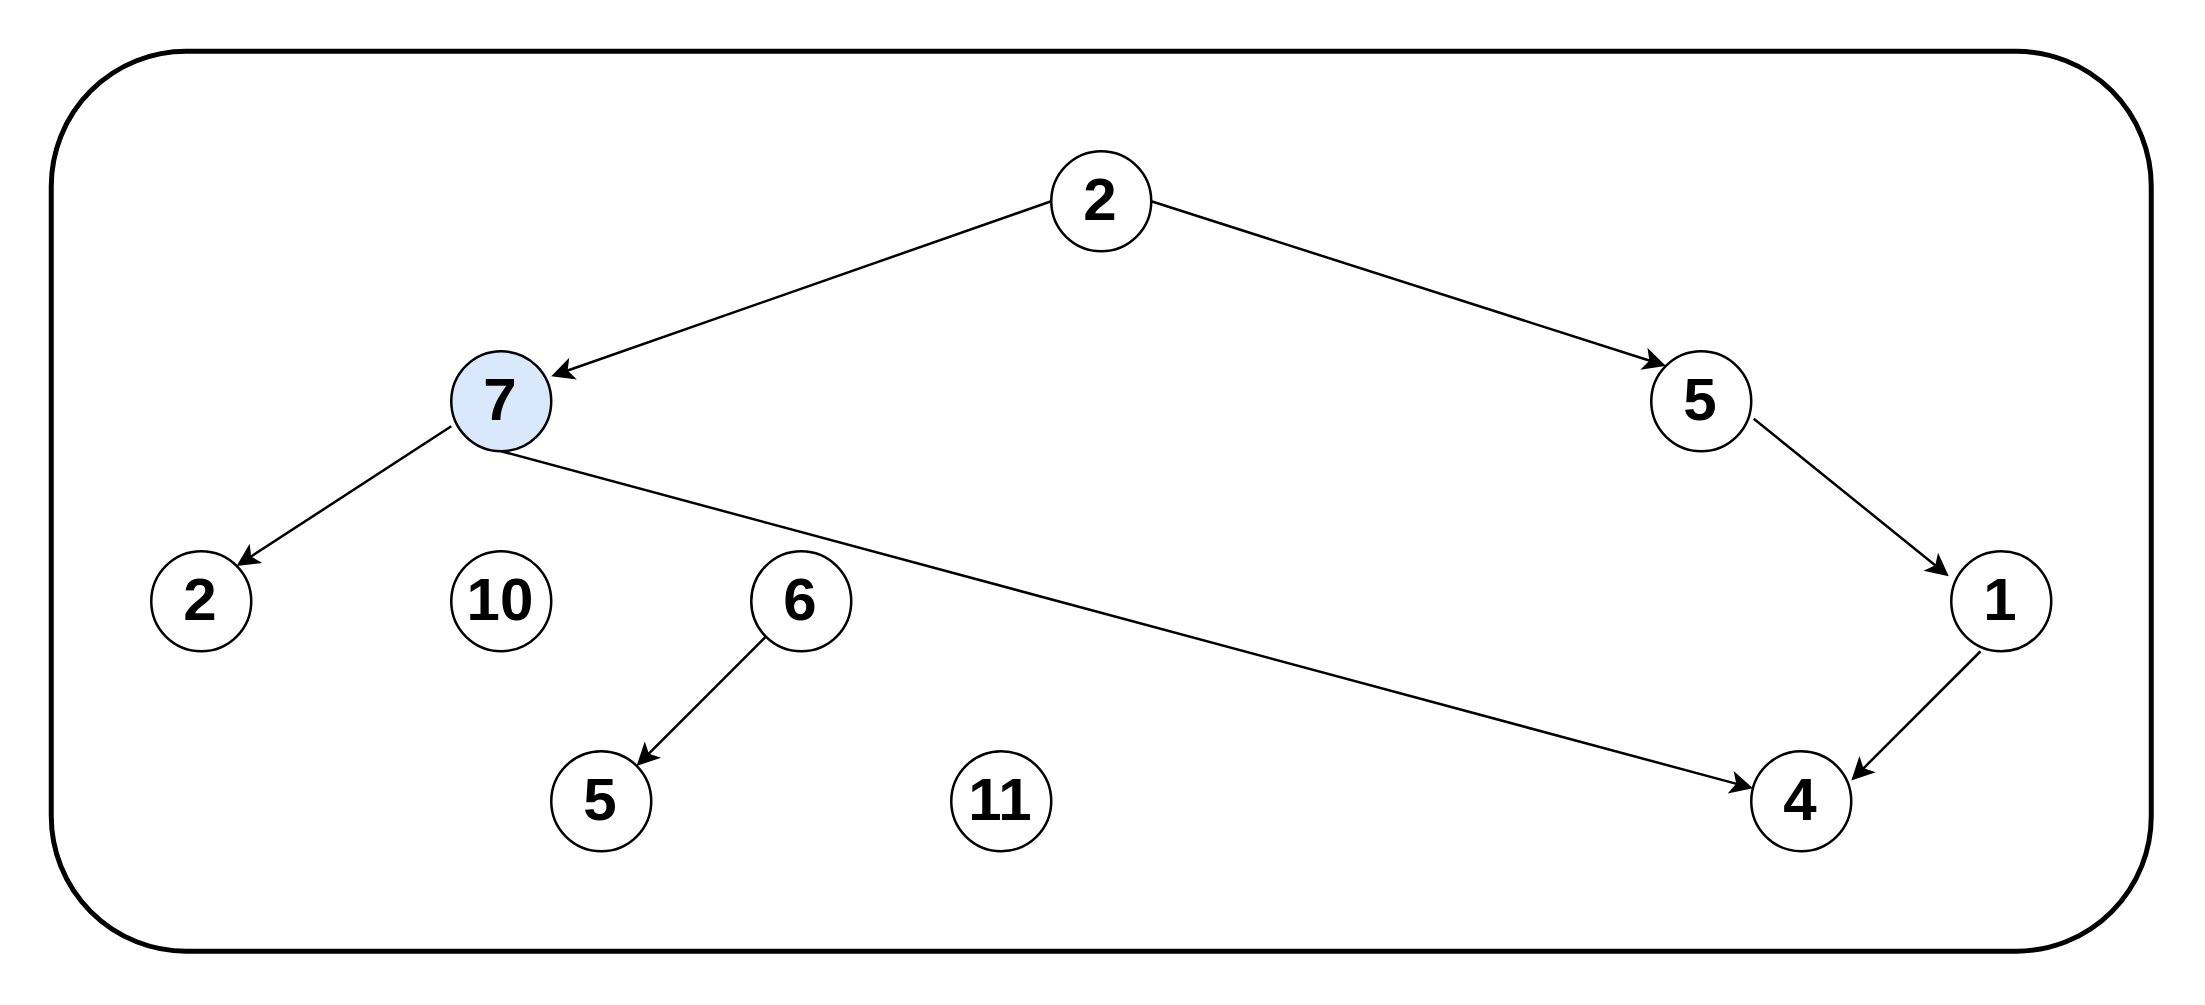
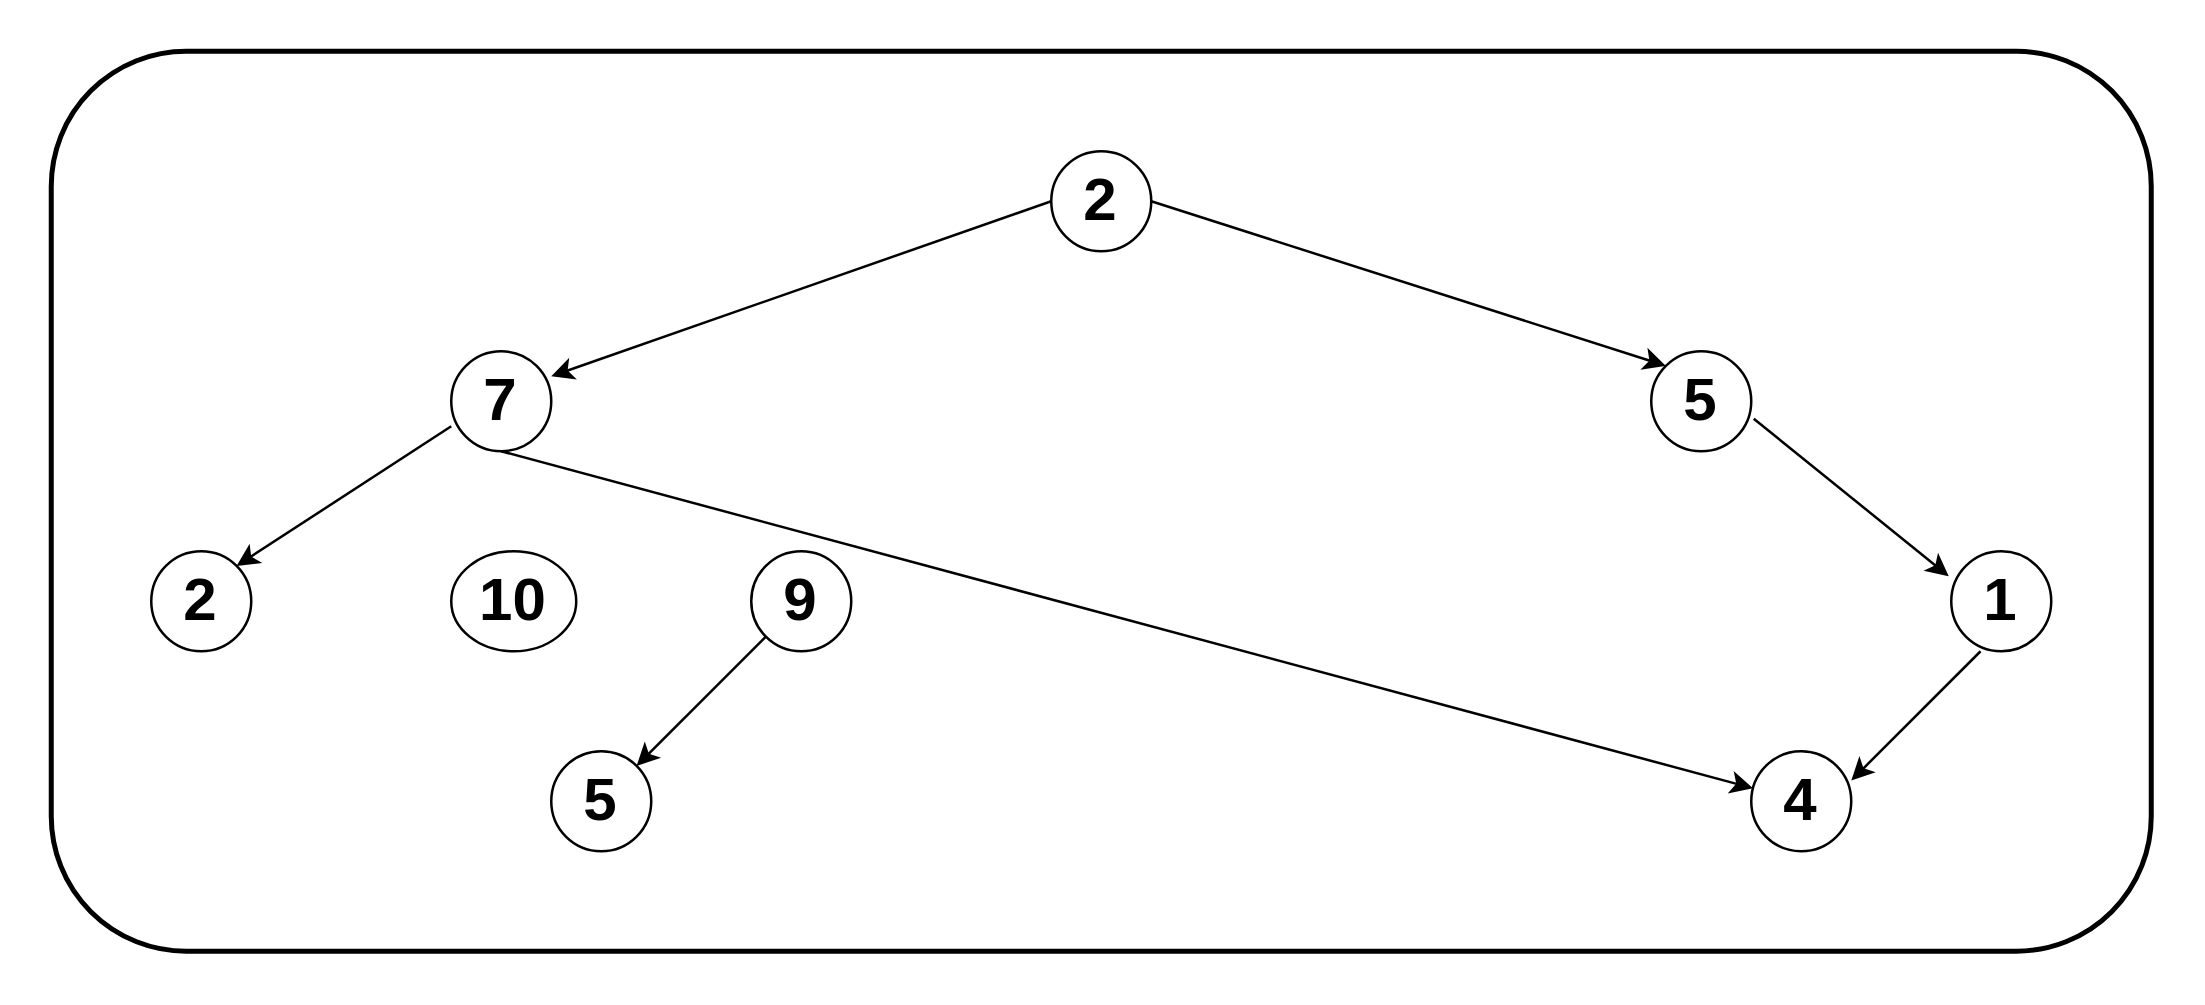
node "7": fillcolor #dae8fc -> #ffffff
node "10": size 100x100 -> 125x100
node "6": label "6" -> "9"
node "11": removed
